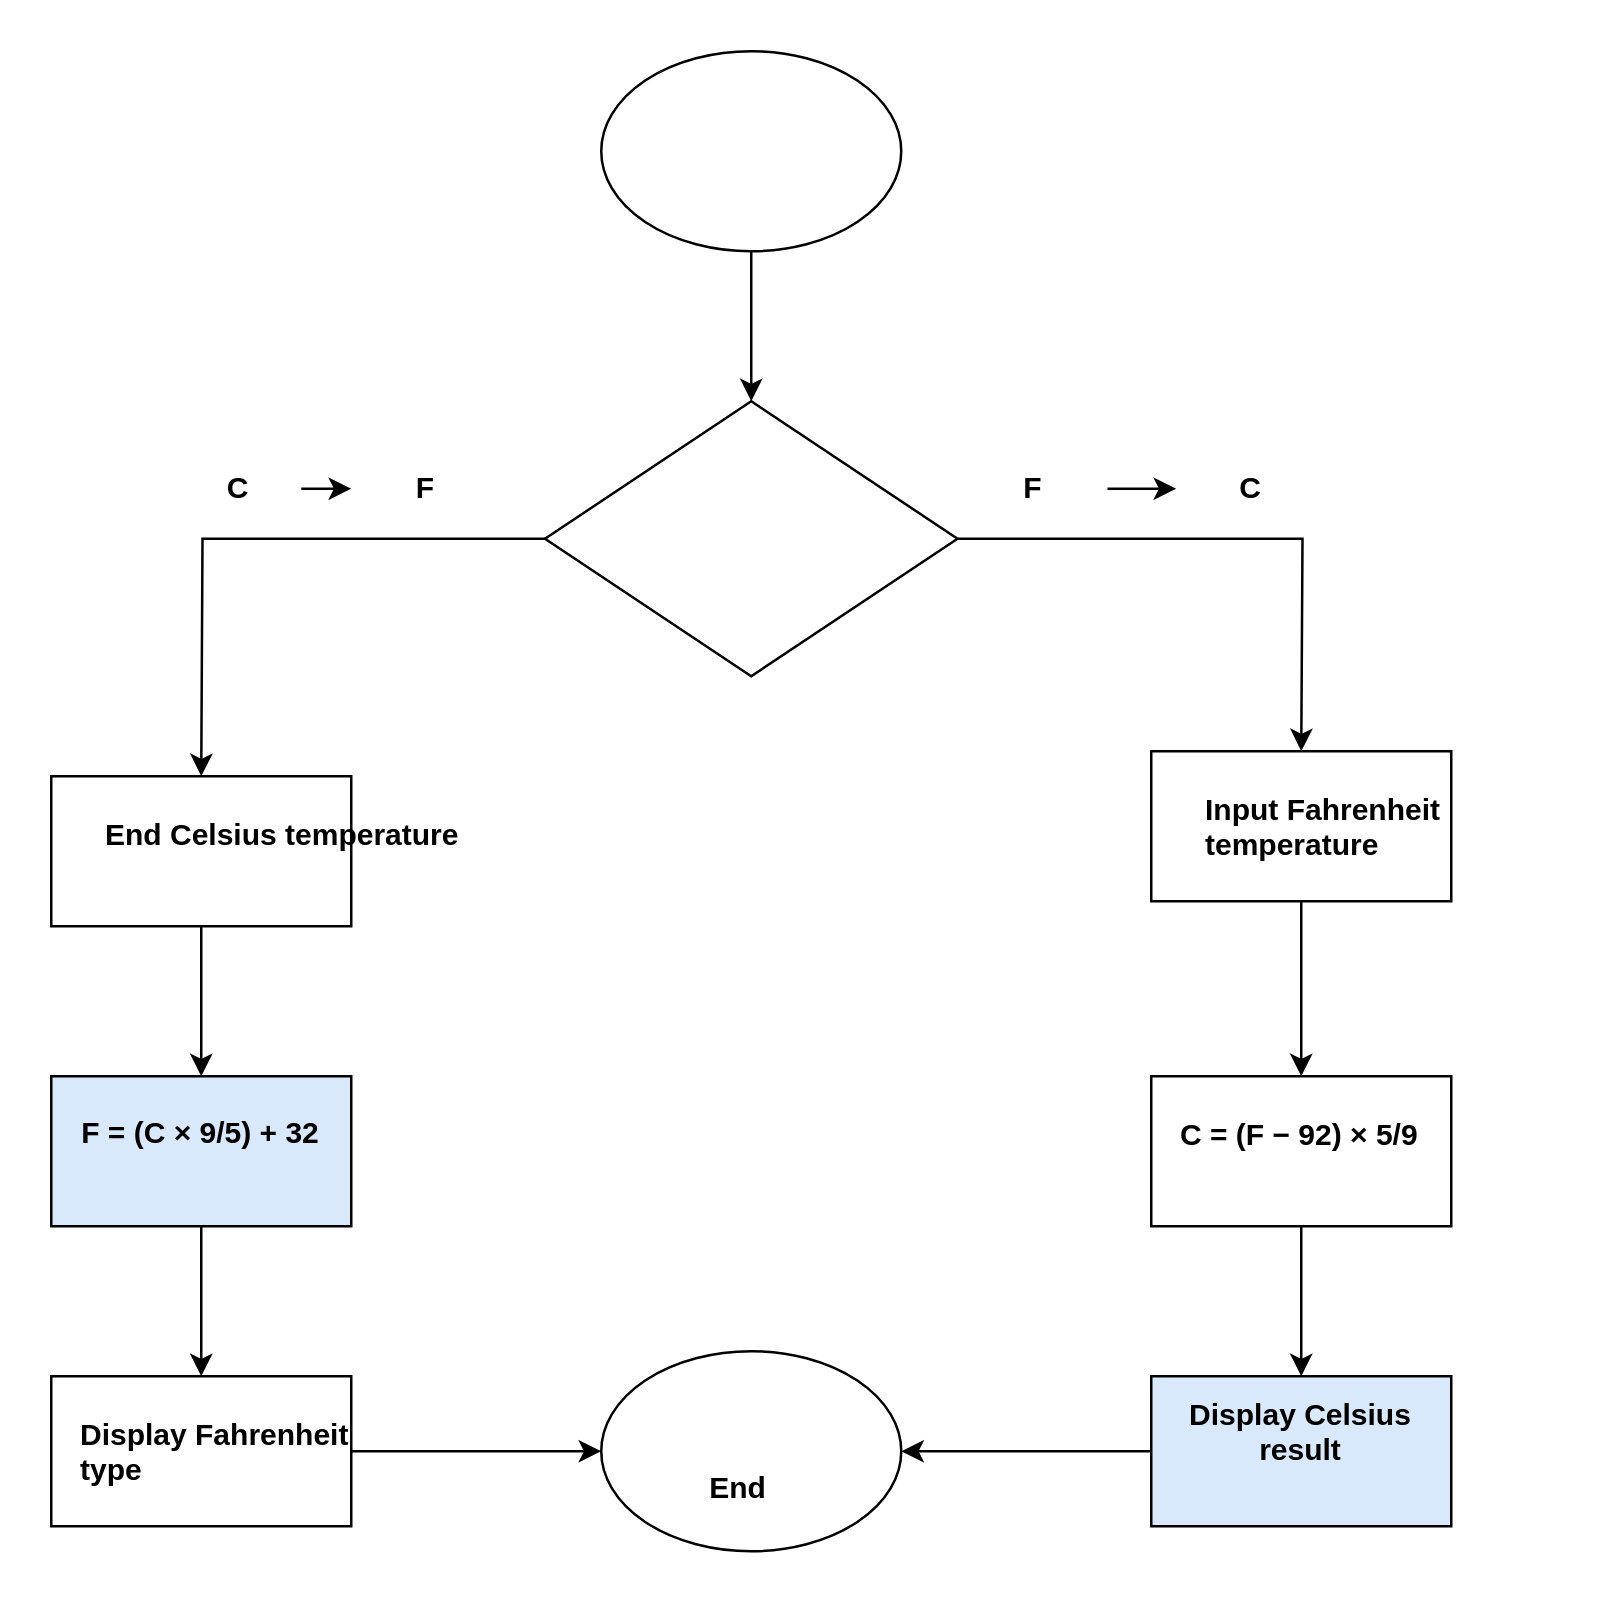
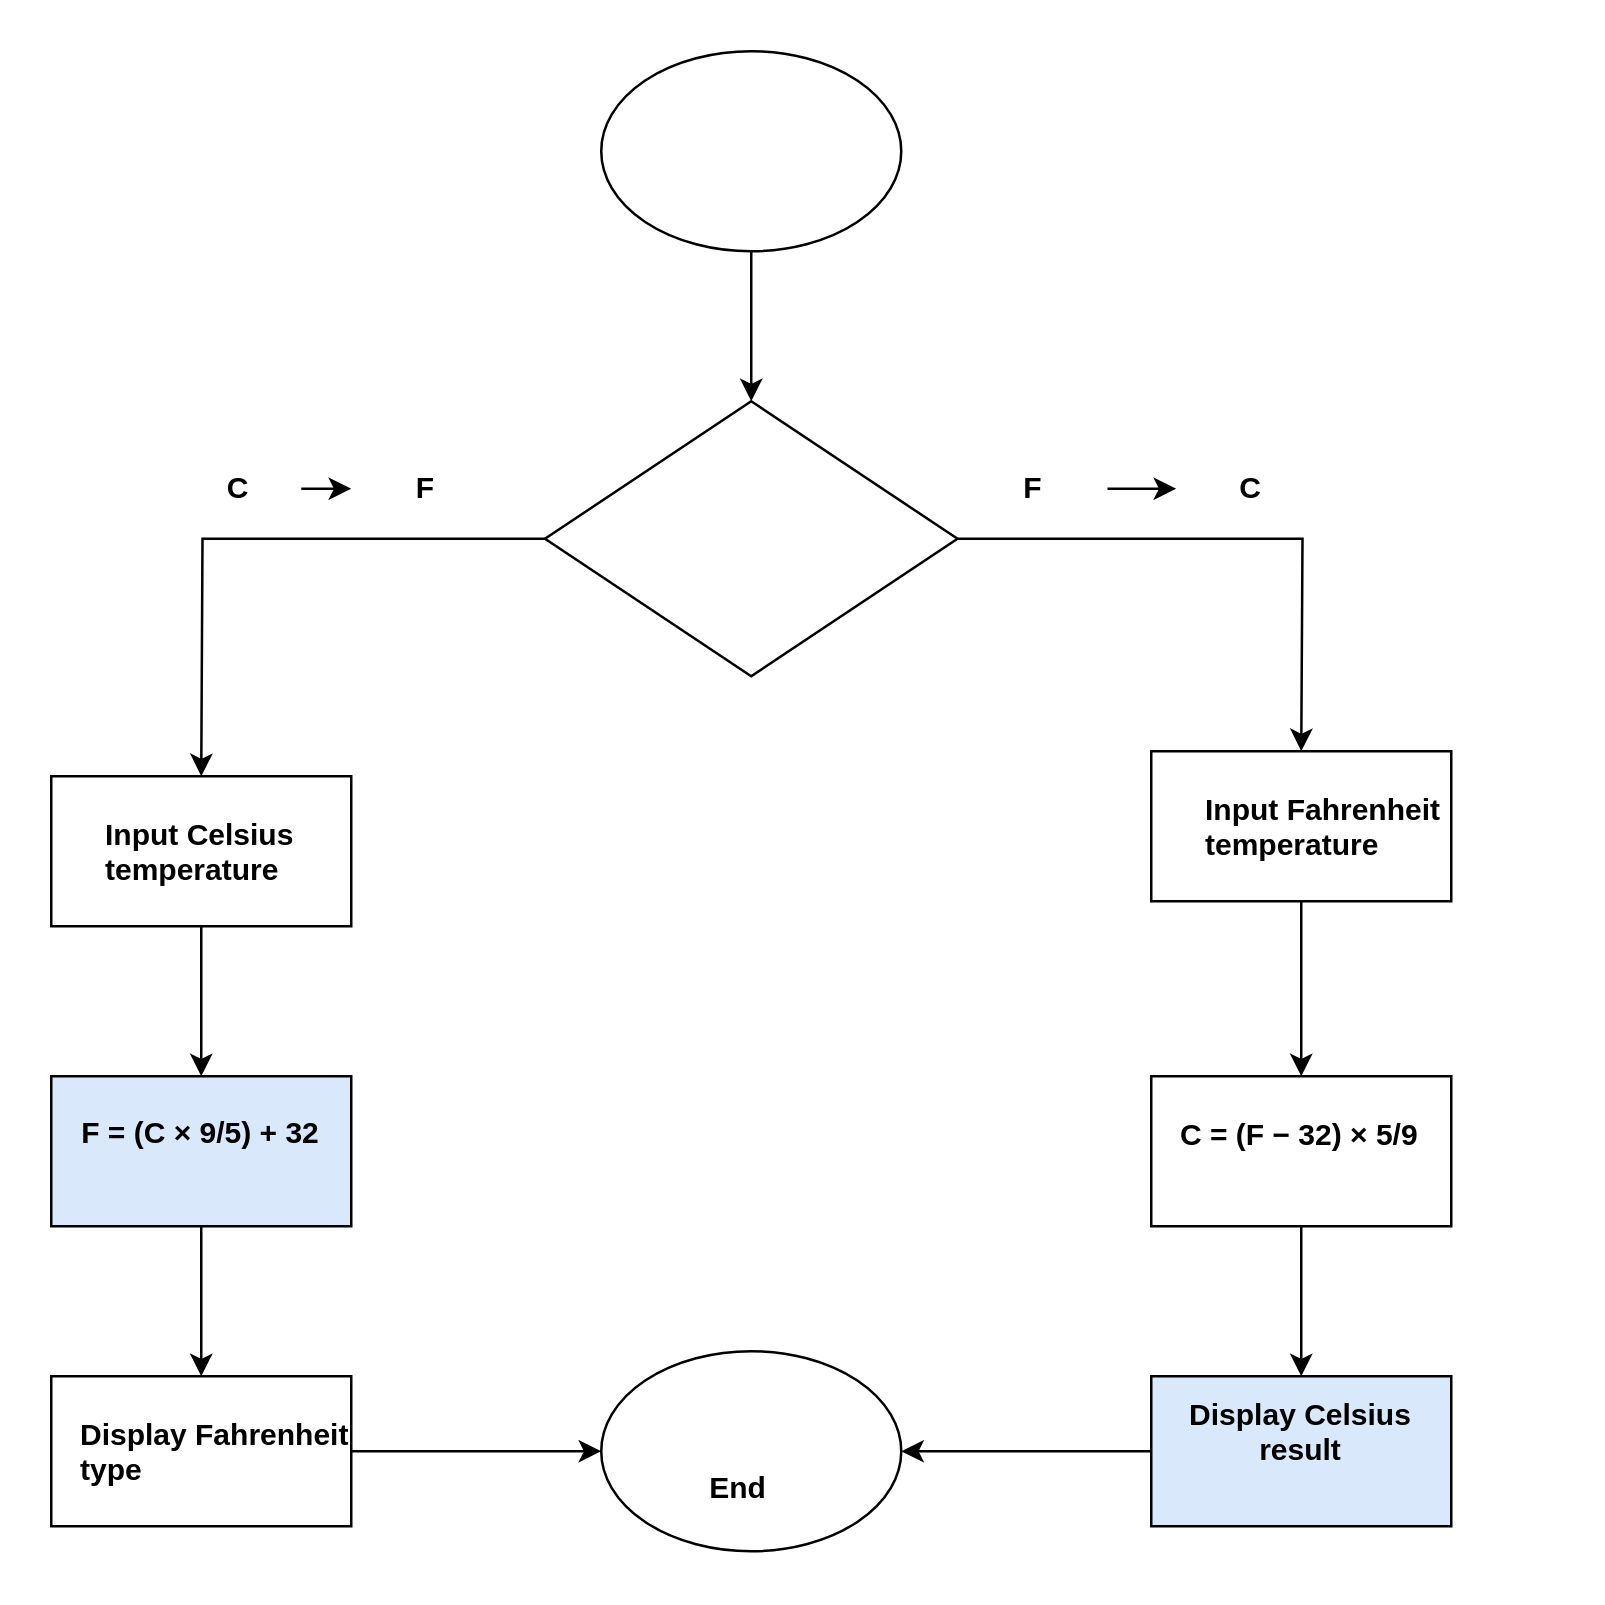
node "End Celsius temperature": label "End Celsius temperature" -> "Input Celsius temperature"
node "C = (F − 92) × 5/9": label "C = (F − 92) × 5/9" -> "C = (F − 32) × 5/9"
